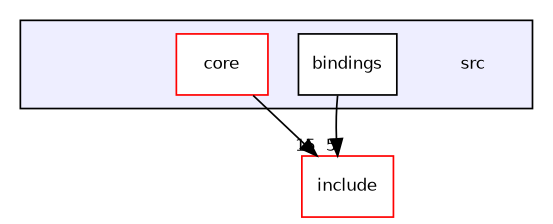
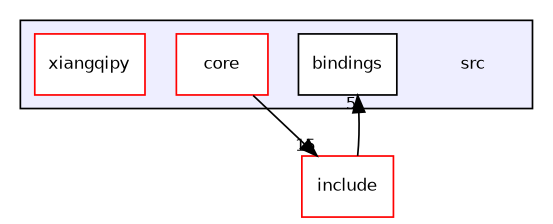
node "xiangqipy": added
edge "bindings" -> "include": reversed
